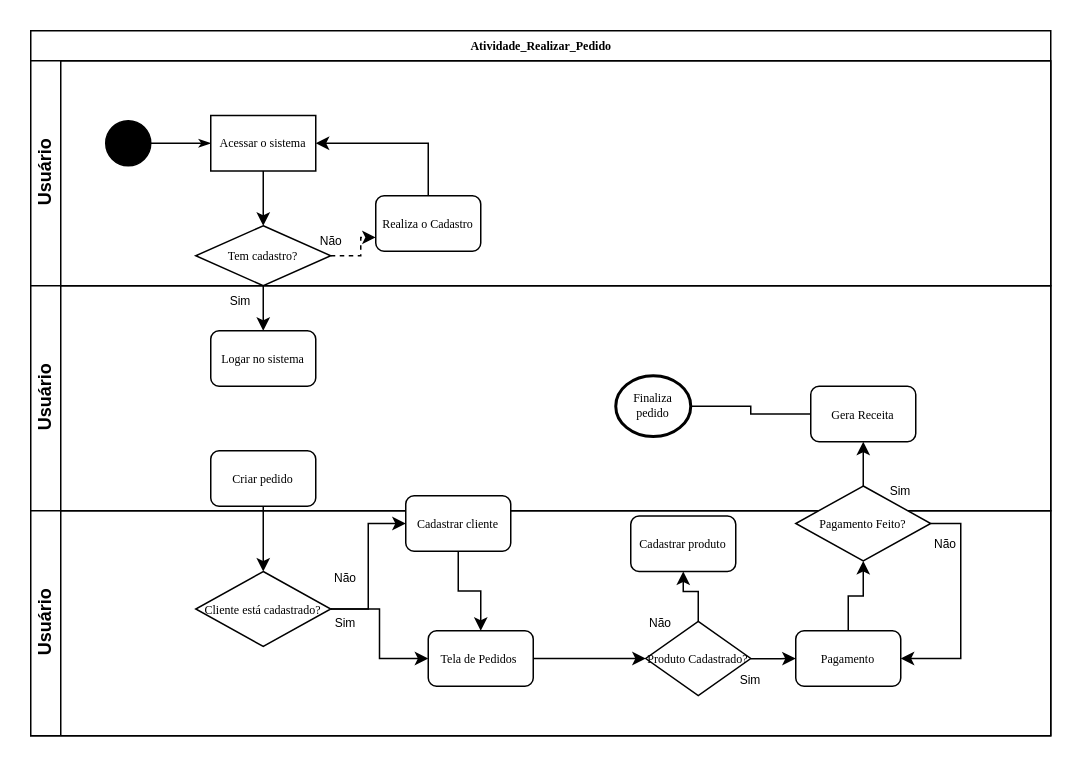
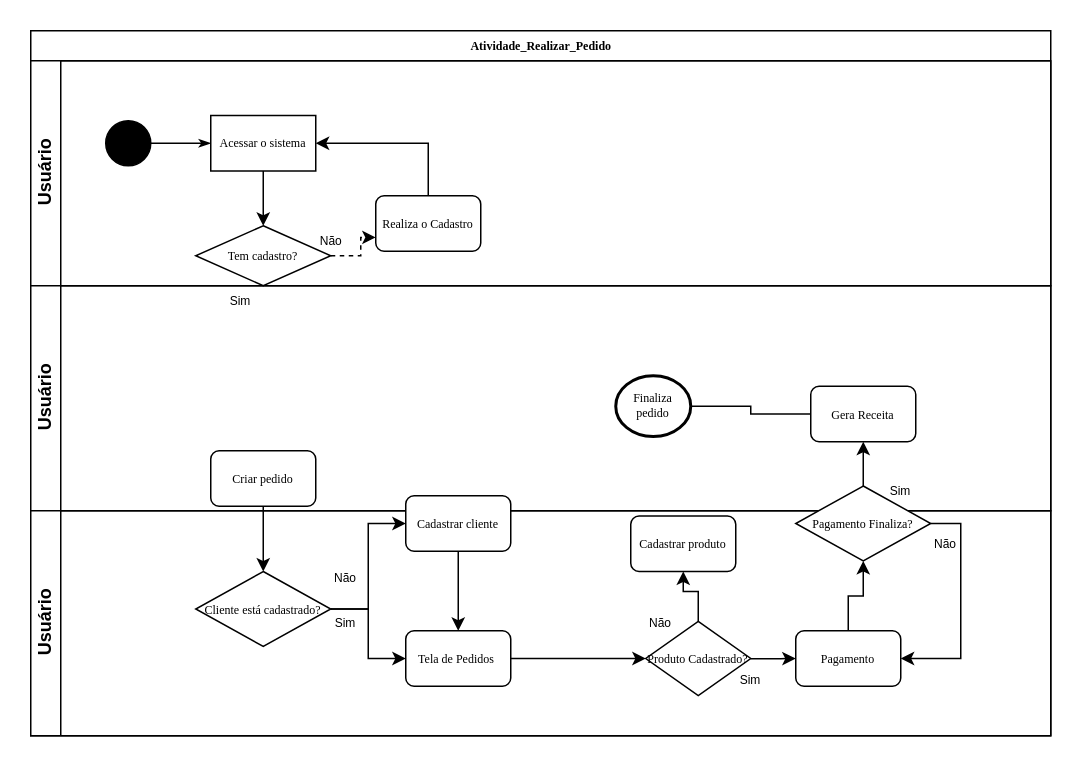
edge "Tem cadastro?" -> "Logar no sistema": removed
node "Logar no sistema": removed
node "Pagamento Feito?": label "Pagamento Feito?" -> "Pagamento Finaliza?"
node "Tela de Pedidos": moved (481, 659) -> (458, 659)
